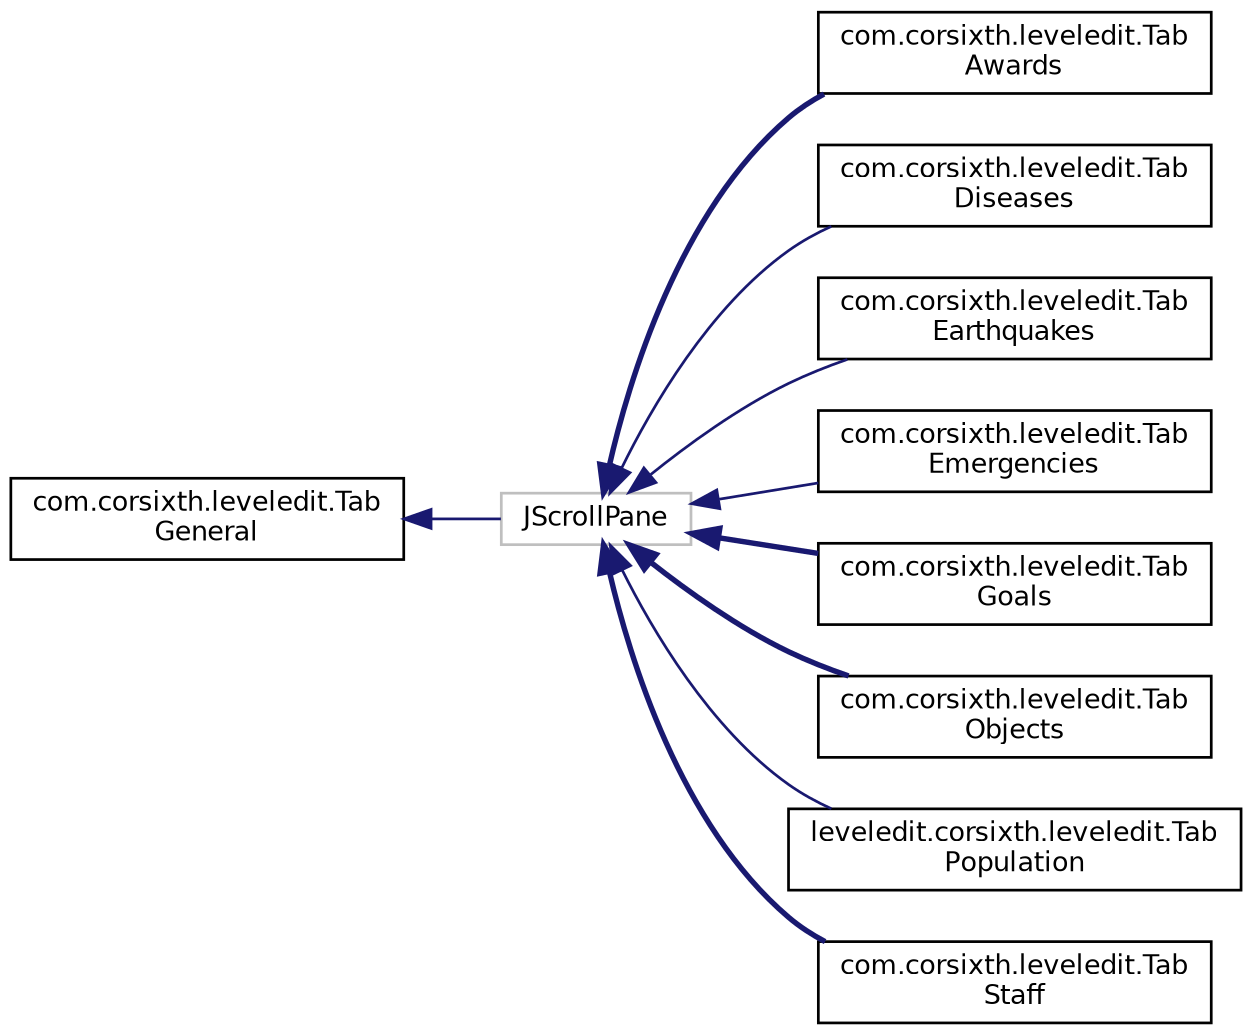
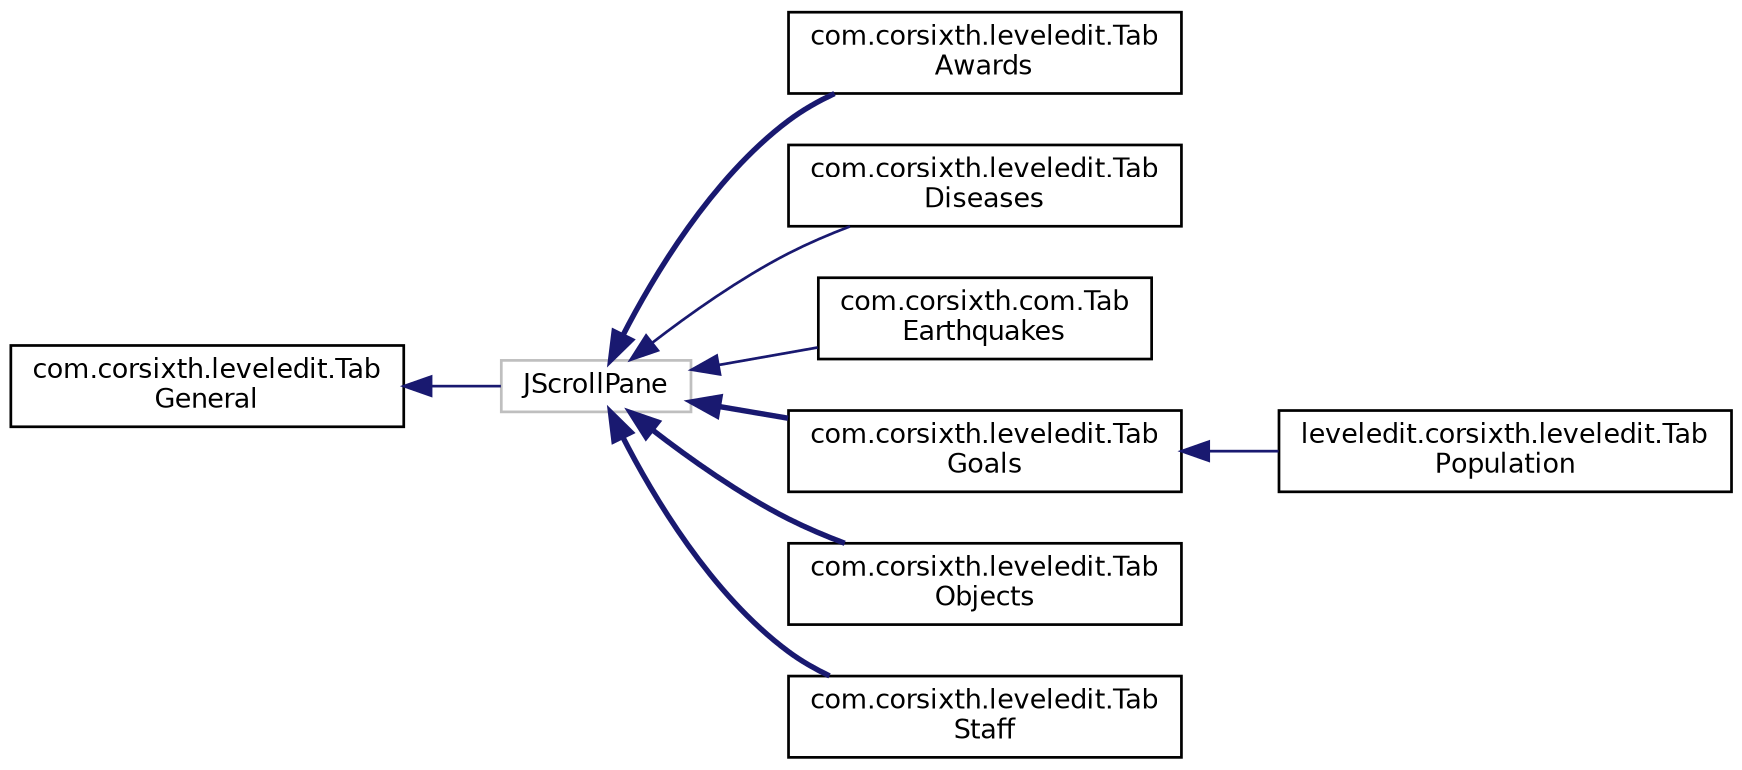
node "com.corsixth.leveledit.Tab Earthquakes": label "com.corsixth.leveledit.Tab Earthquakes" -> "com.corsixth.com.Tab Earthquakes"
node "com.corsixth.leveledit.Tab Emergencies": removed
edge "leveledit.corsixth.leveledit.Tab Population" -> "JScrollPane": now "leveledit.corsixth.leveledit.Tab Population" -> "com.corsixth.leveledit.Tab Goals"
